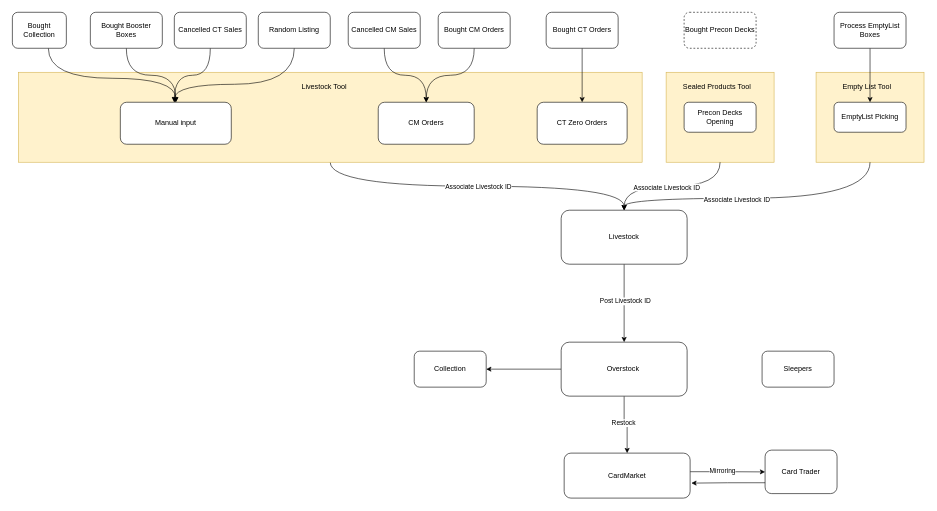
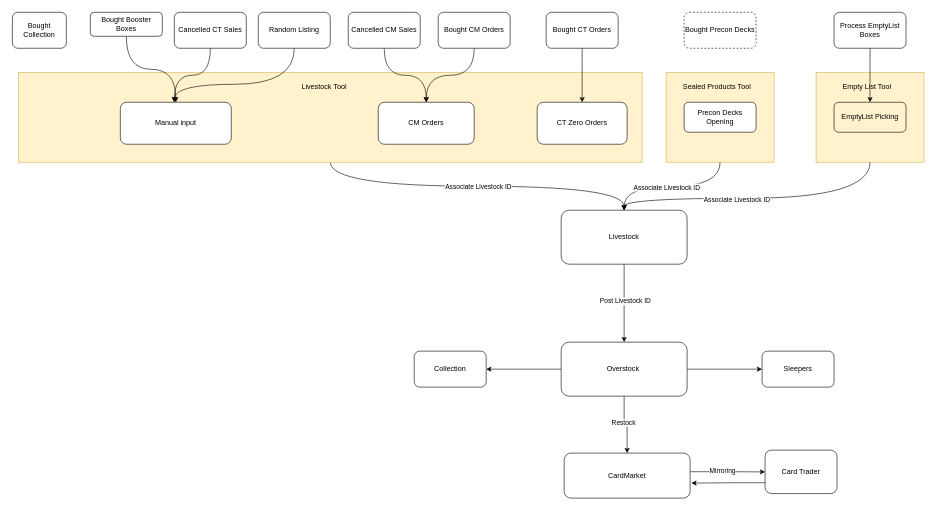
node "Bought Booster Boxes": size 72x36 -> 72x24
edge "Bought Collection" -> "Manual input": removed
node "EmptyList Picking": fillcolor #ffffff -> #fff2cc
edge "Overstock" -> "Sleepers": added
